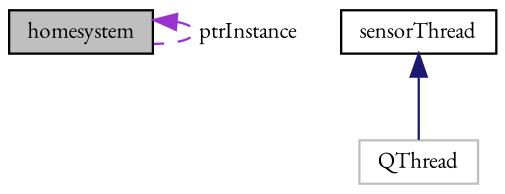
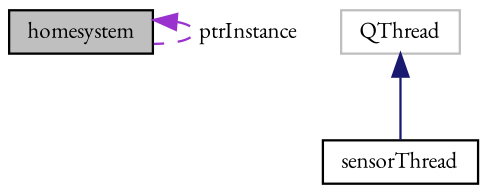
edge "QThread" -> "sensorThread": reversed
